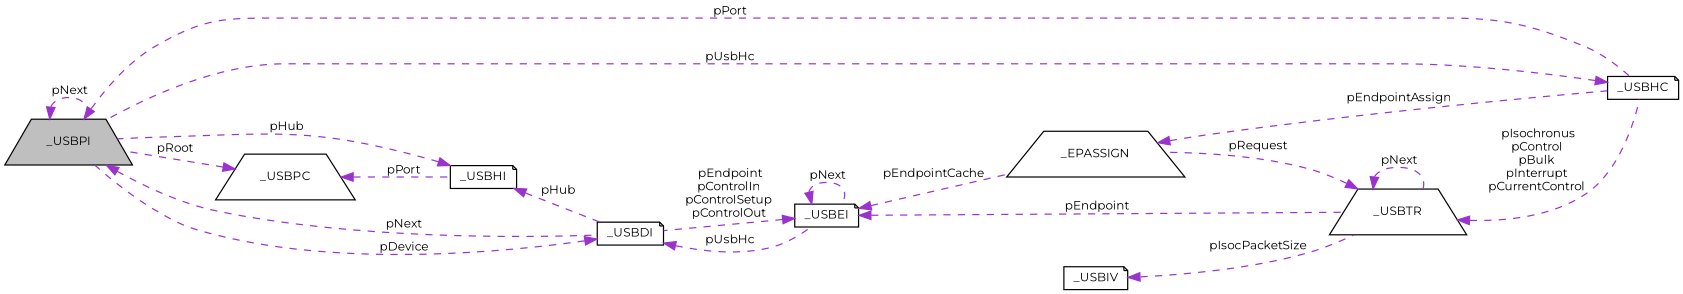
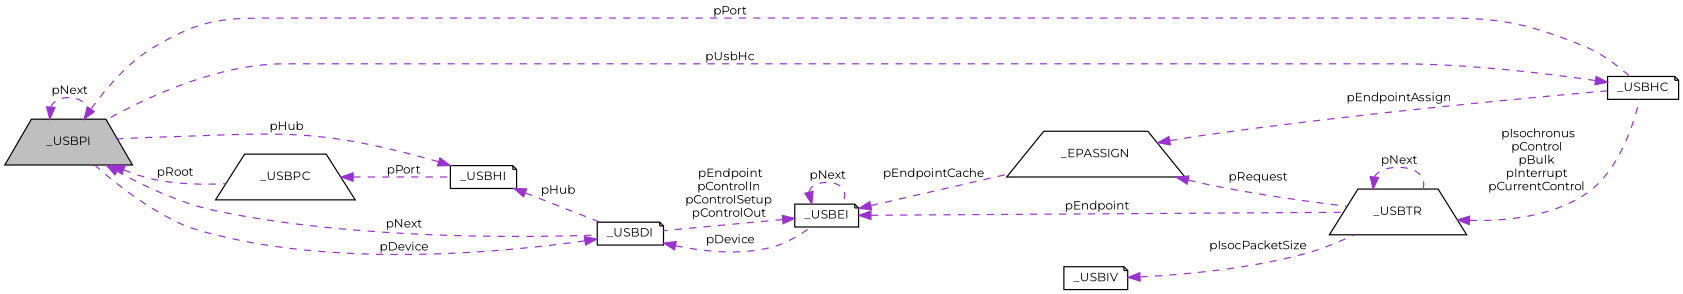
edge "_USBPI" -> "_USBPC": reversed
edge "_EPASSIGN" -> "_USBTR": reversed
edge "_USBEI" -> "_USBDI": label " pUsbHc" -> " pDevice"
